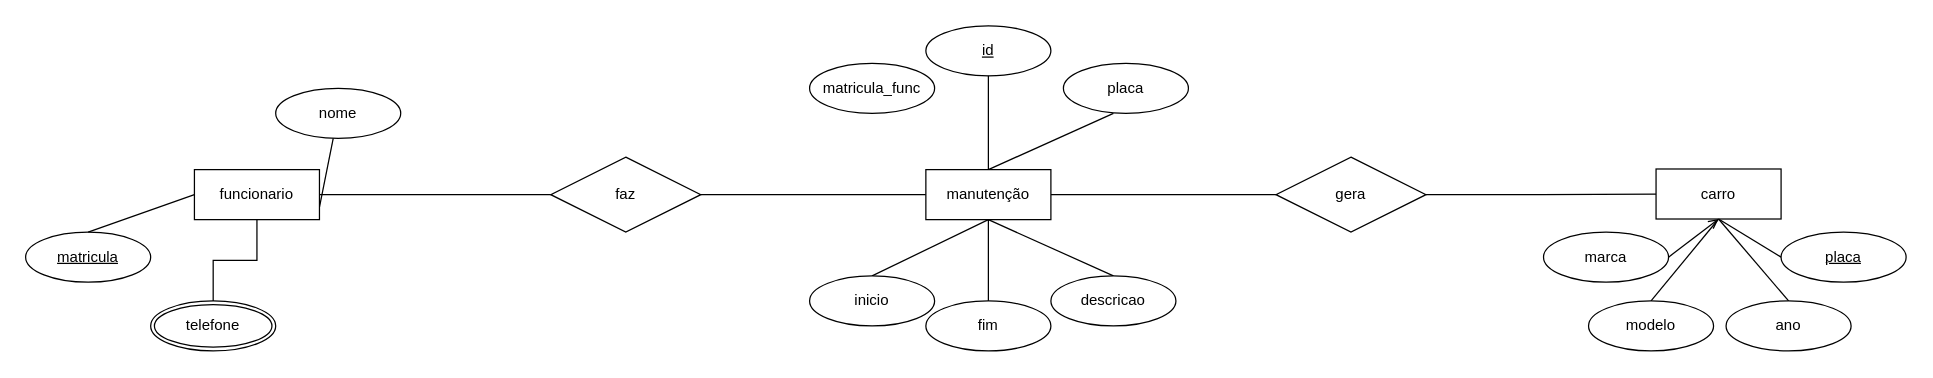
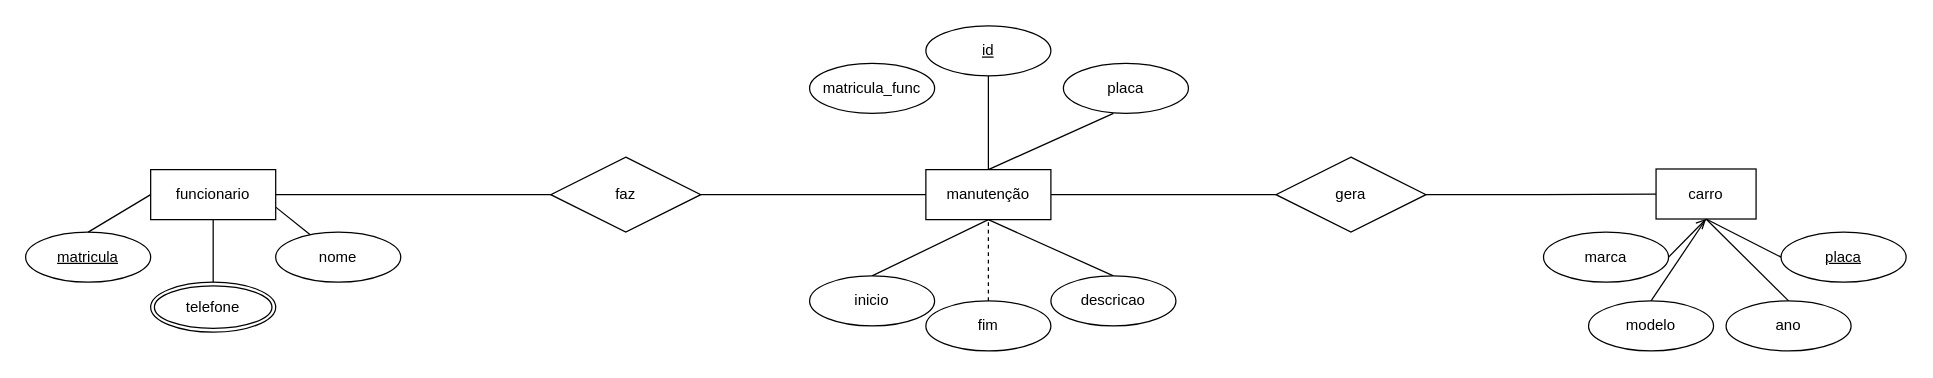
node "nome": moved (338, 113) -> (338, 257)
node "funcionario": moved (257, 194) -> (213, 194)
node "carro": size 125x50 -> 100x50
edge "manutenção" -- "fim": style solid -> dashed
node "telefone": moved (213, 326) -> (213, 307)
